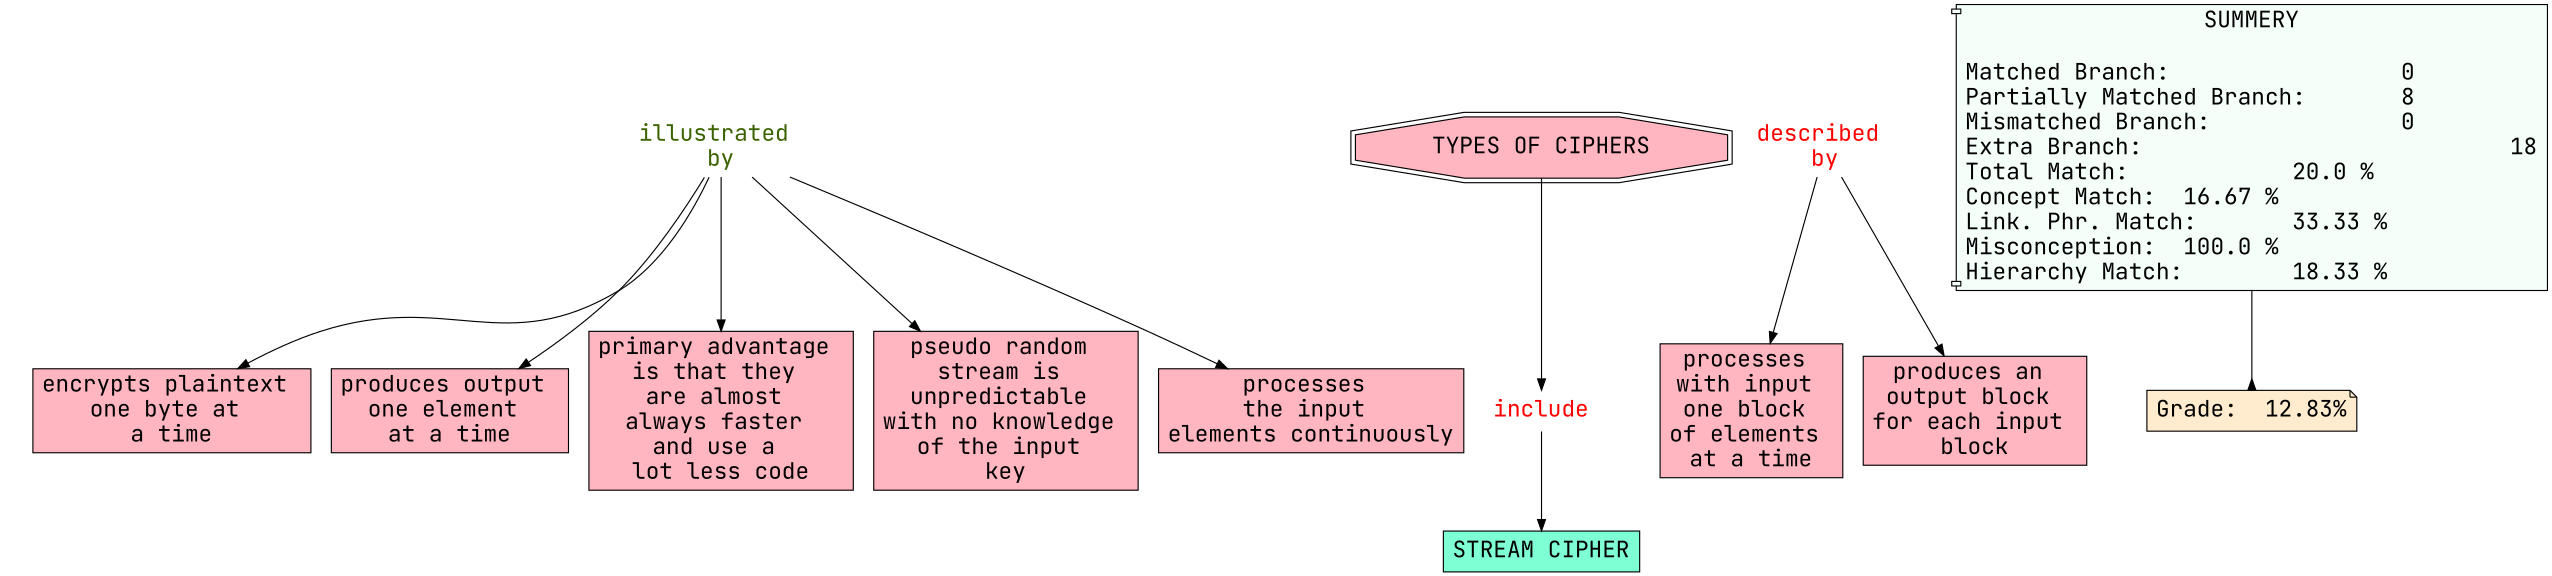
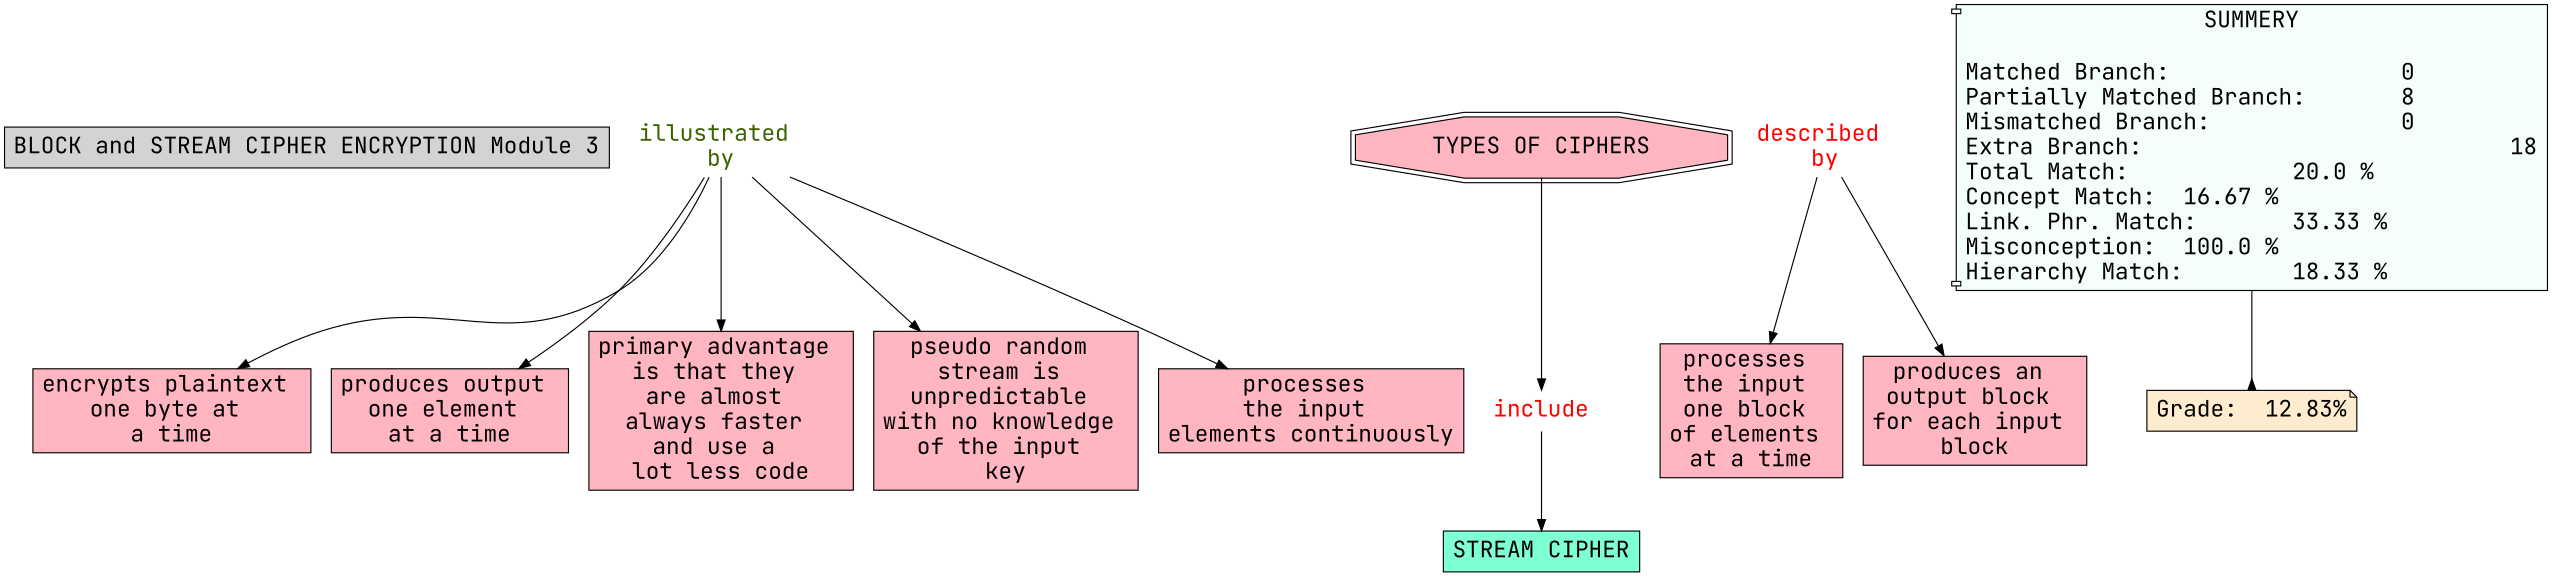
node "BLOCK and STREAM CIPHER ENCRYPTION Module 3": added
node "processes with input one block of elements at a time": label "processes with input one block of elements at a time" -> "processes the input one block of elements at a time"
